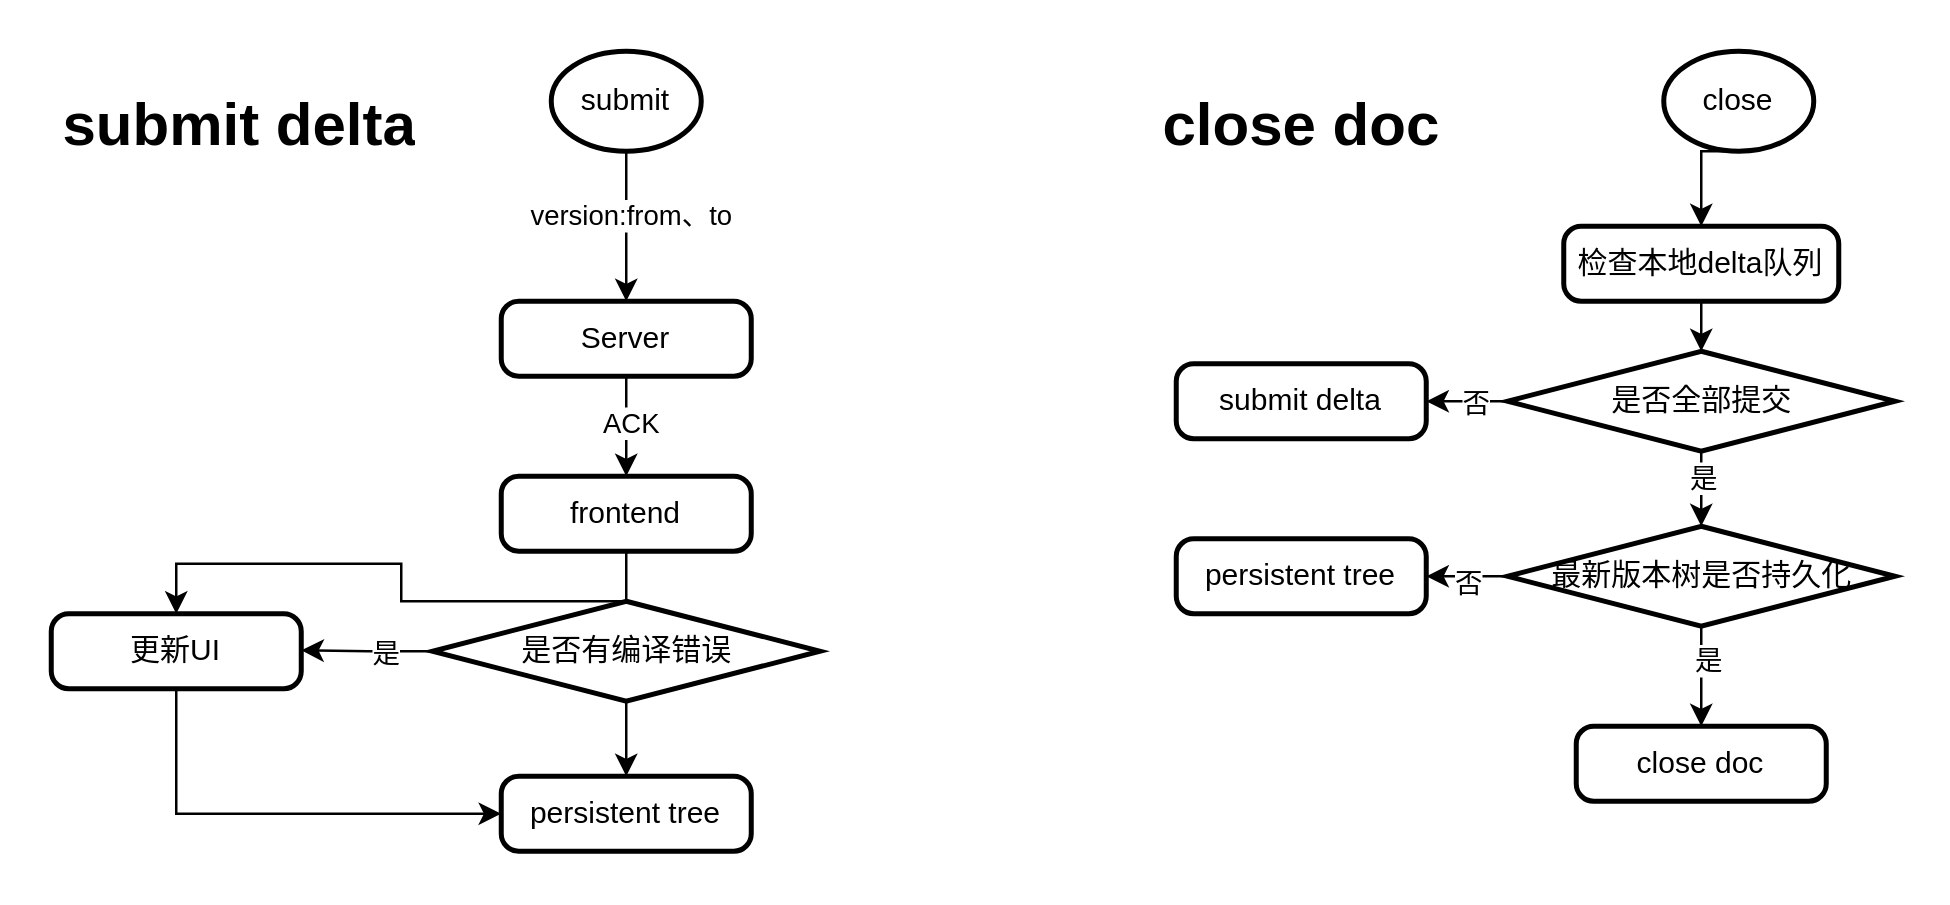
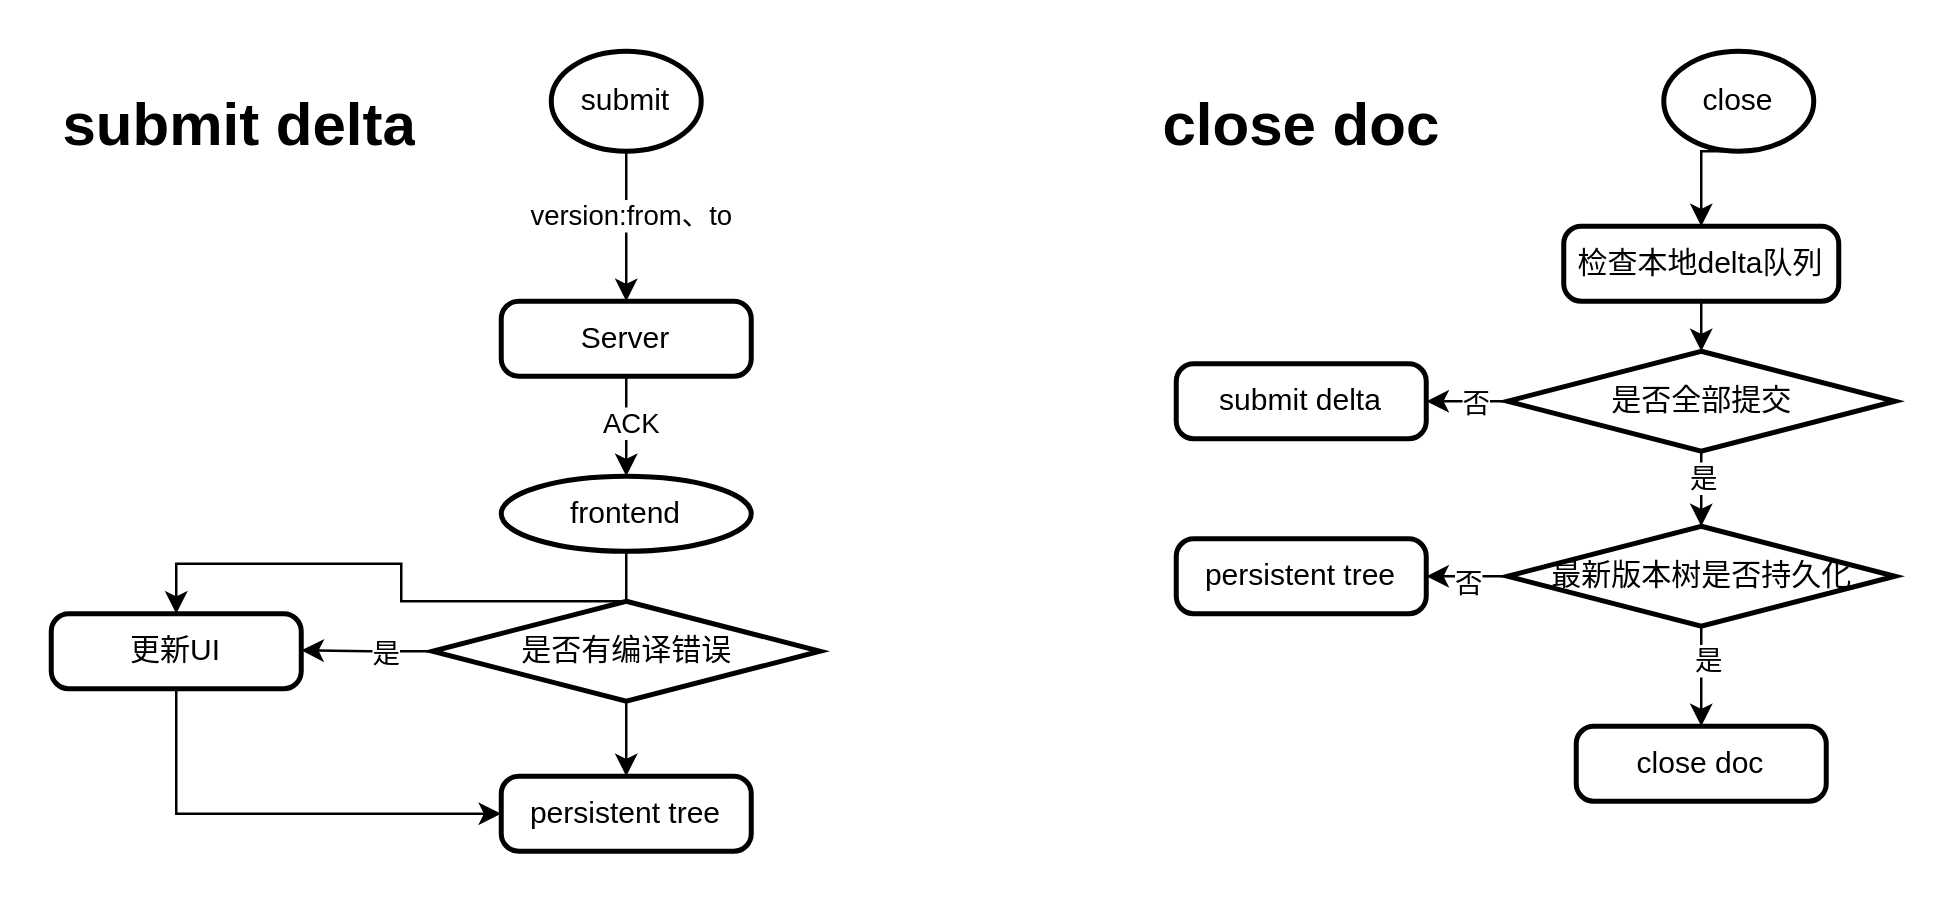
node "frontend": shape rounded rectangle -> ellipse
